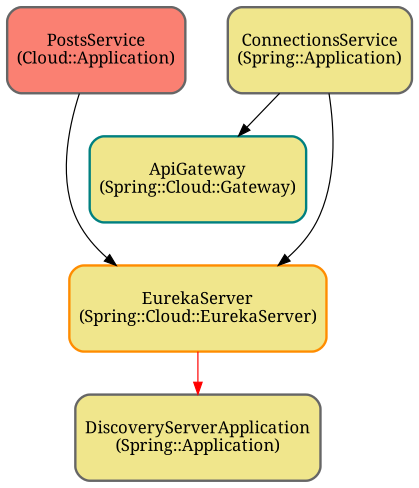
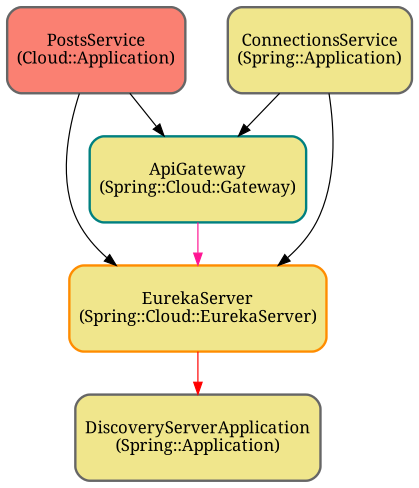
edge "PostsService (Cloud::Application)" -> "ApiGateway (Spring::Cloud::Gateway)": added
edge "ApiGateway (Spring::Cloud::Gateway)" -> "EurekaServer (Spring::Cloud::EurekaServer)": added
